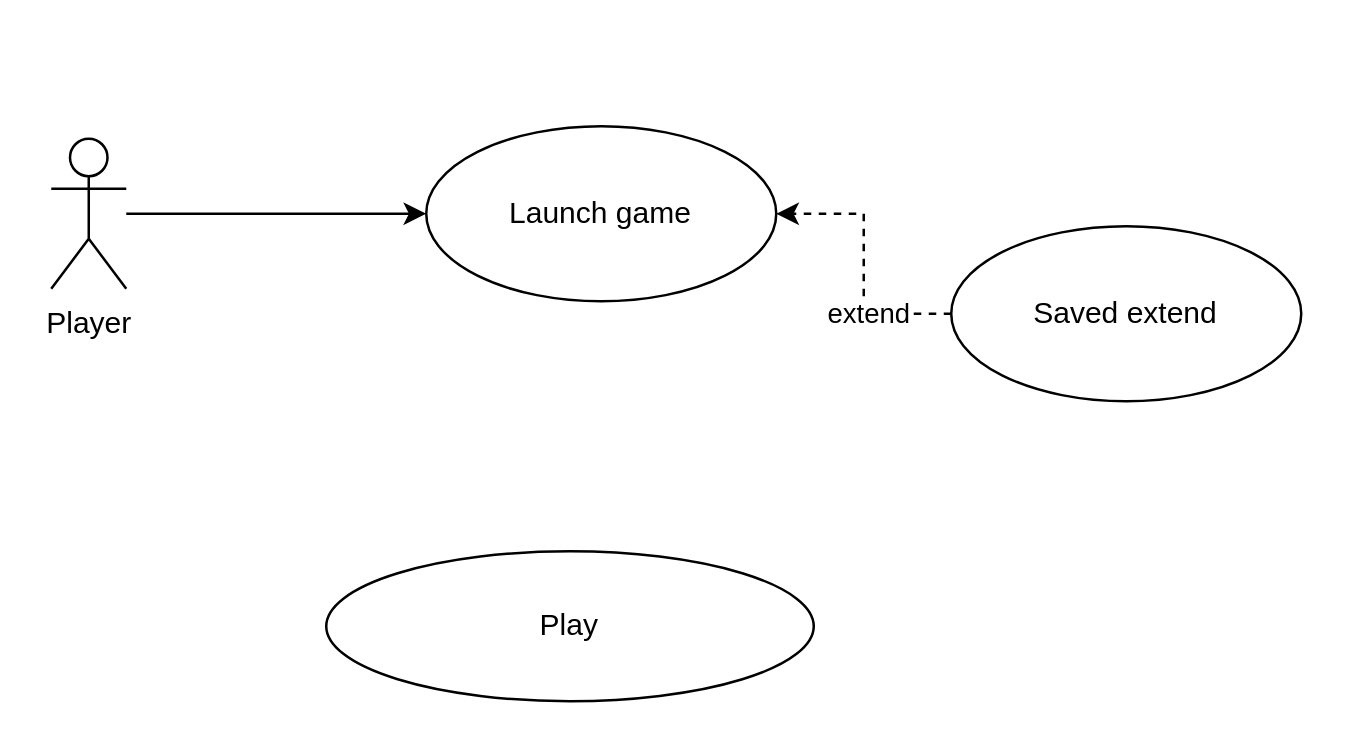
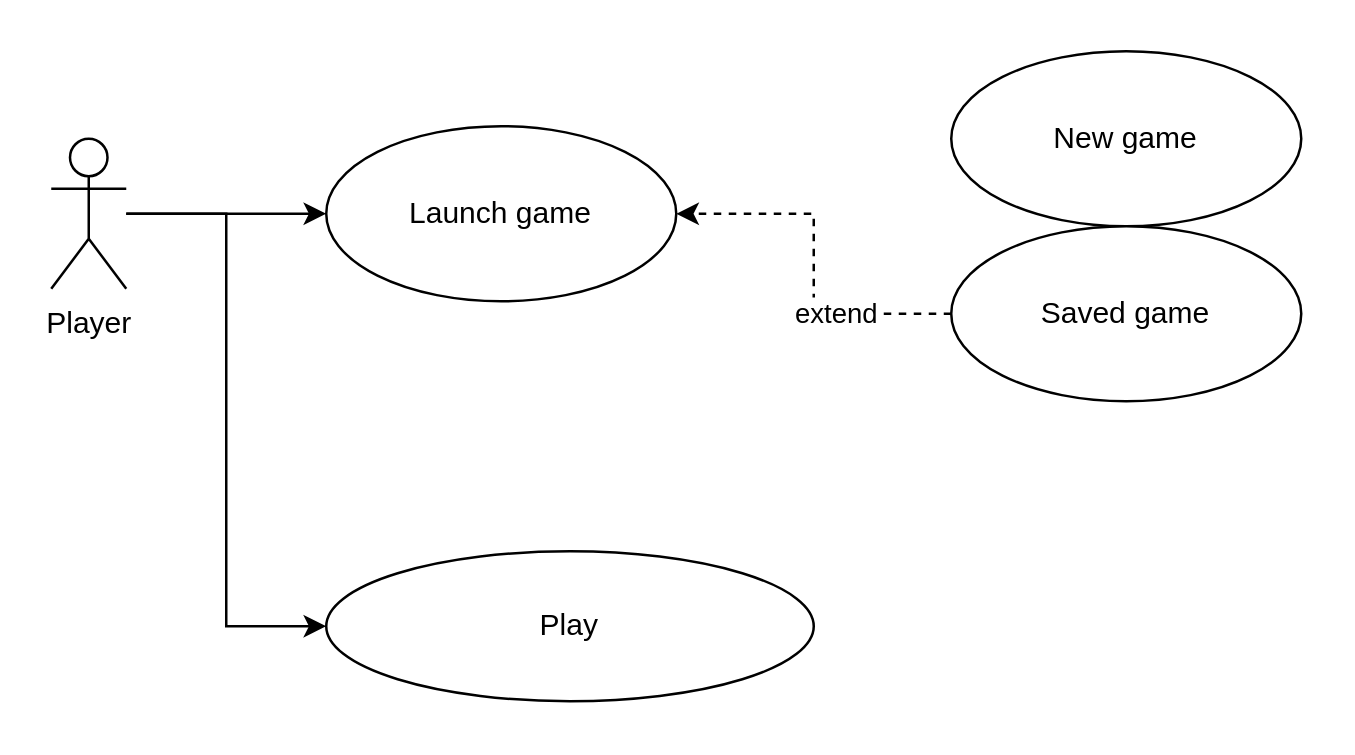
node "New game": added
node "Launch game": moved (601, 214) -> (501, 214)
node "Saved extend": label "Saved extend" -> "Saved game"
edge "Player" -> "Play": added
